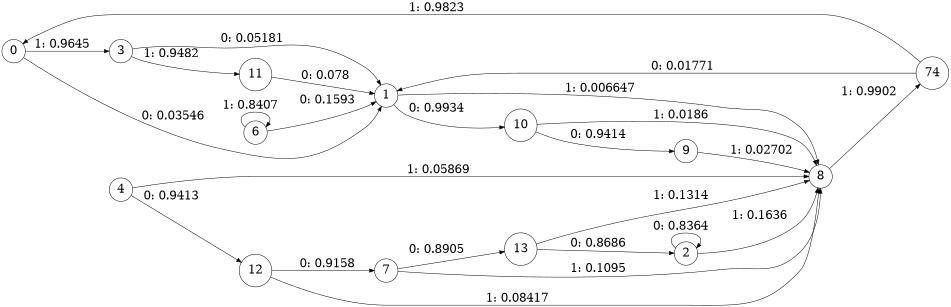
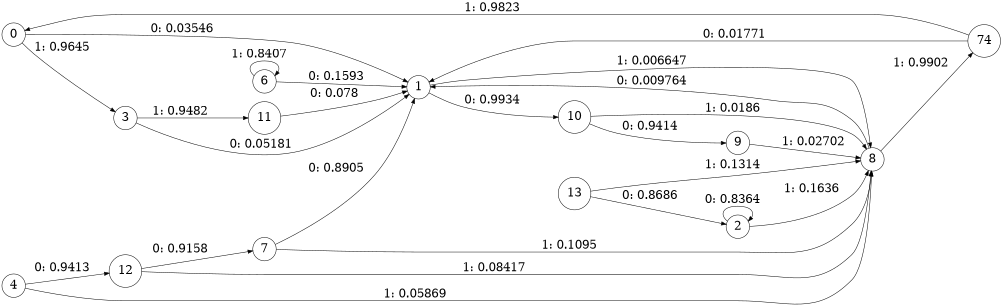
edge "8" -> "1": added, label "0: 0.009764"
edge "7" -> "13": now "7" -> "1"
